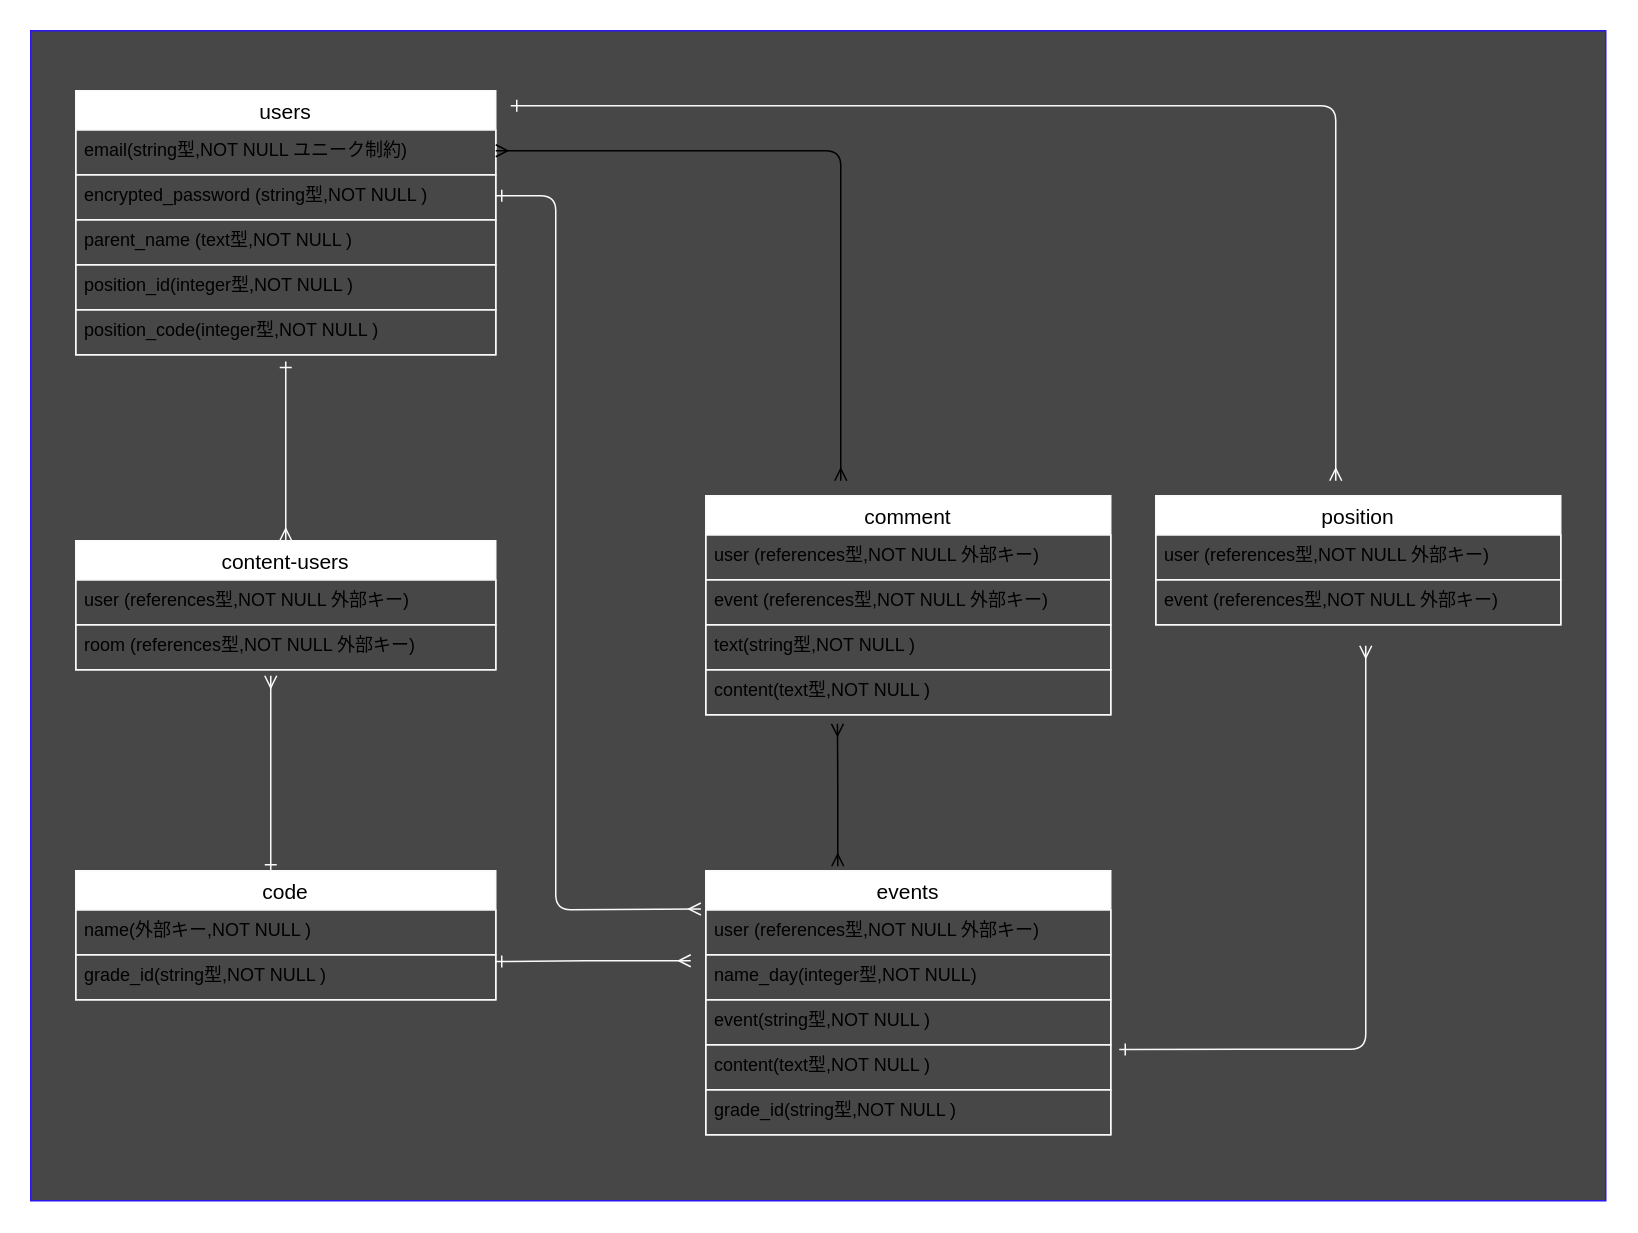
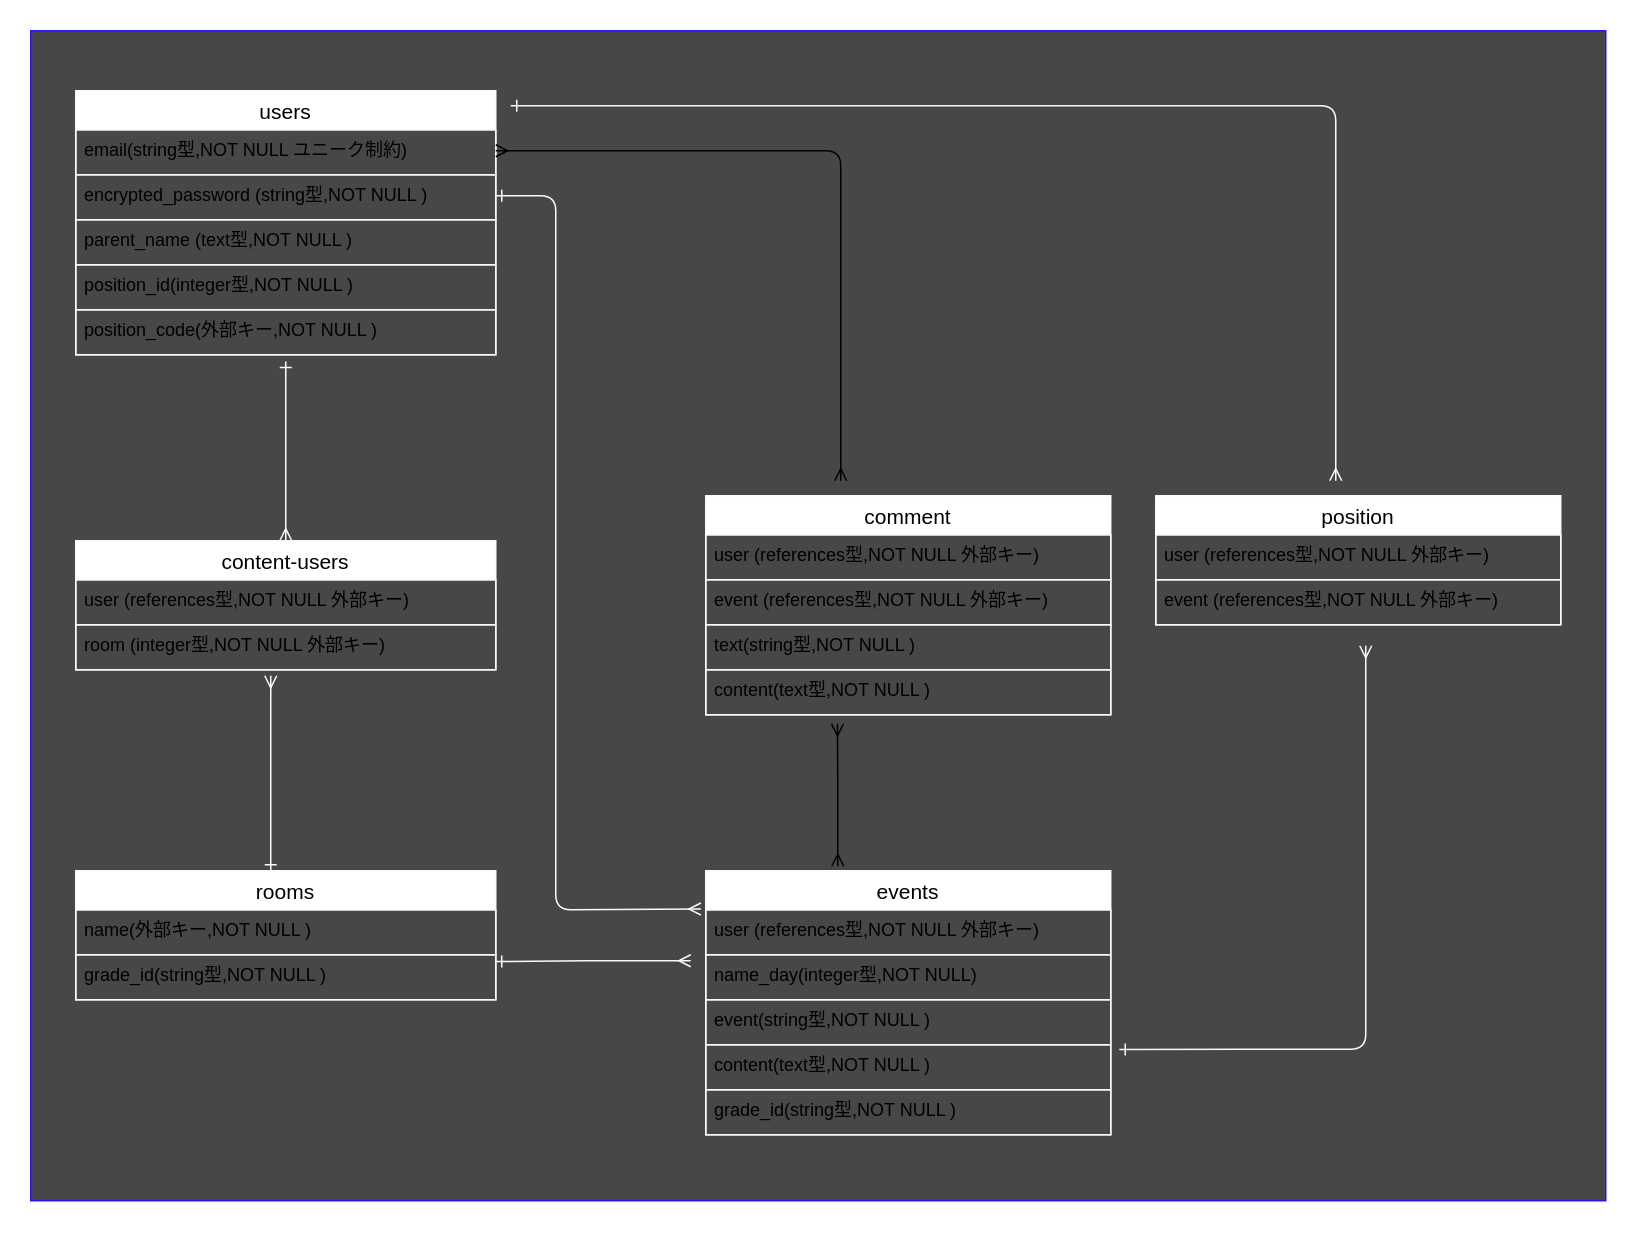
node "position_code(integer型,NOT NULL )": label "position_code(integer型,NOT NULL )" -> "position_code(外部キー,NOT NULL )"
node "room (references型,NOT NULL 外部キー)": label "room (references型,NOT NULL 外部キー)" -> "room (integer型,NOT NULL 外部キー)"
node "code": label "code" -> "rooms"
